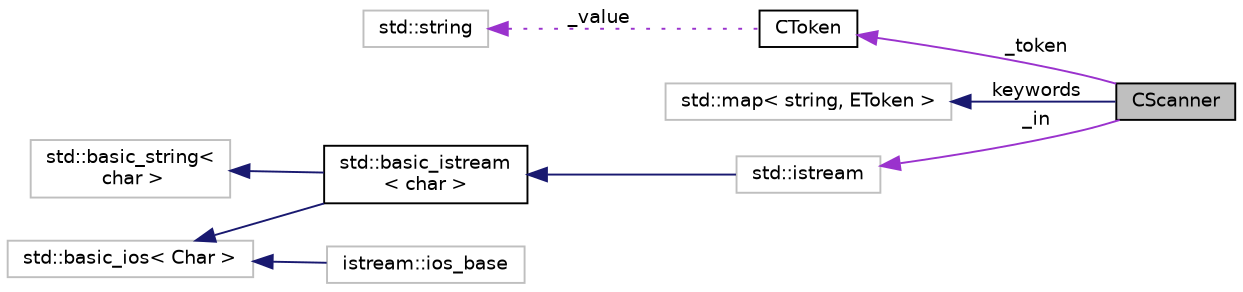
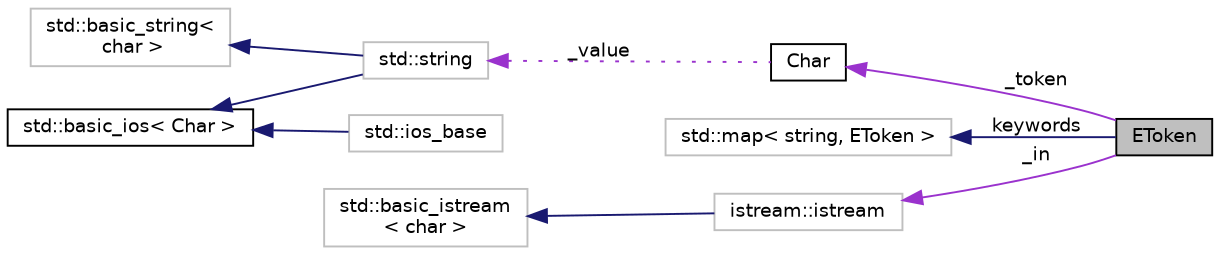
node "CToken": label "CToken" -> "Char"
node "CScanner": label "CScanner" -> "EToken"
edge "std::basic_istream < char >" -> "std::basic_string< char >": now "std::string" -> "std::basic_string< char >"
node "std::basic_istream < char >": color black -> grey75
node "std::istream": label "std::istream" -> "istream::istream"
edge "std::basic_istream < char >" -> "std::basic_ios< Char >": now "std::string" -> "std::basic_ios< Char >"
node "std::basic_ios< Char >": color grey75 -> black
node "istream::ios_base": label "istream::ios_base" -> "std::ios_base"
